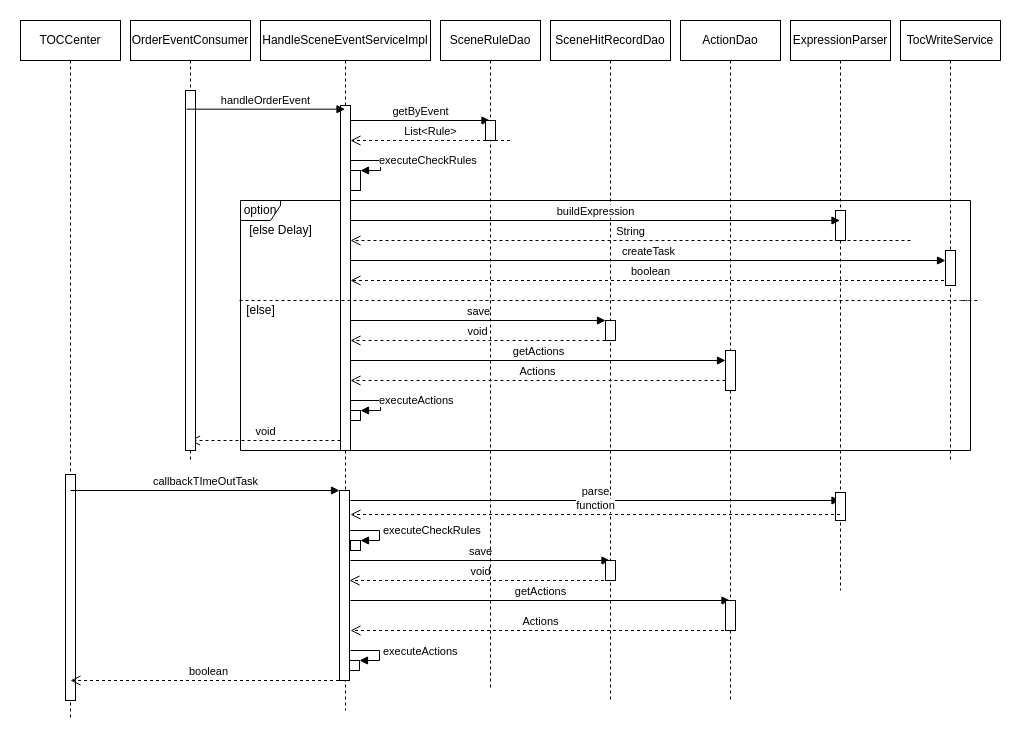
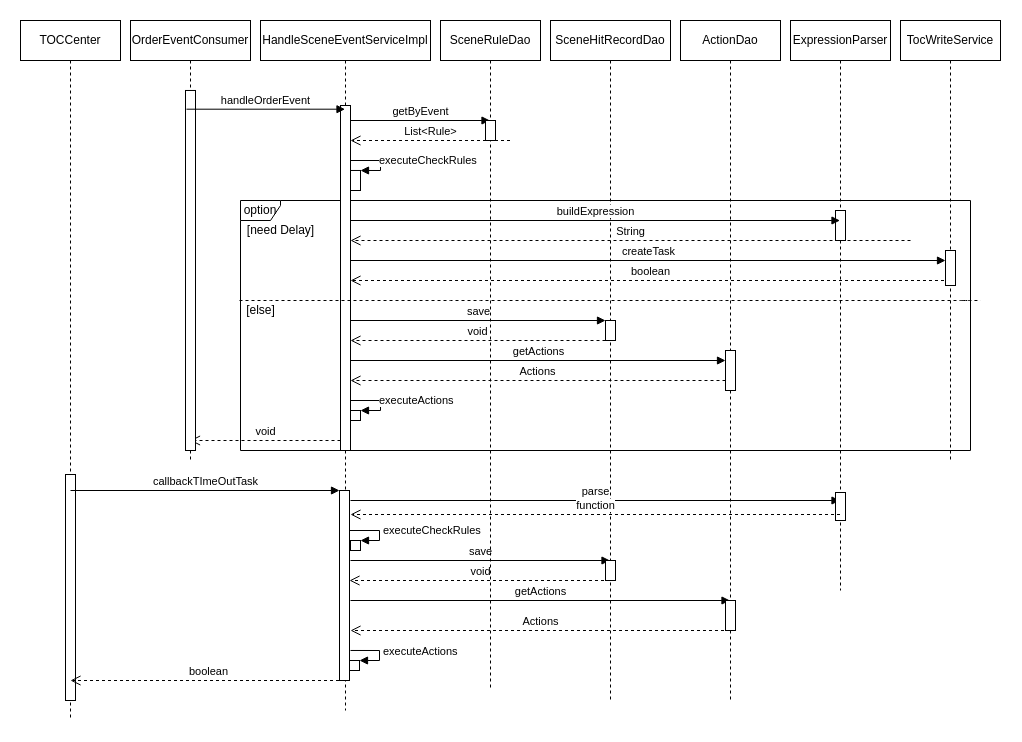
node "[else Delay]": label "[else Delay]" -> "[need Delay]"
